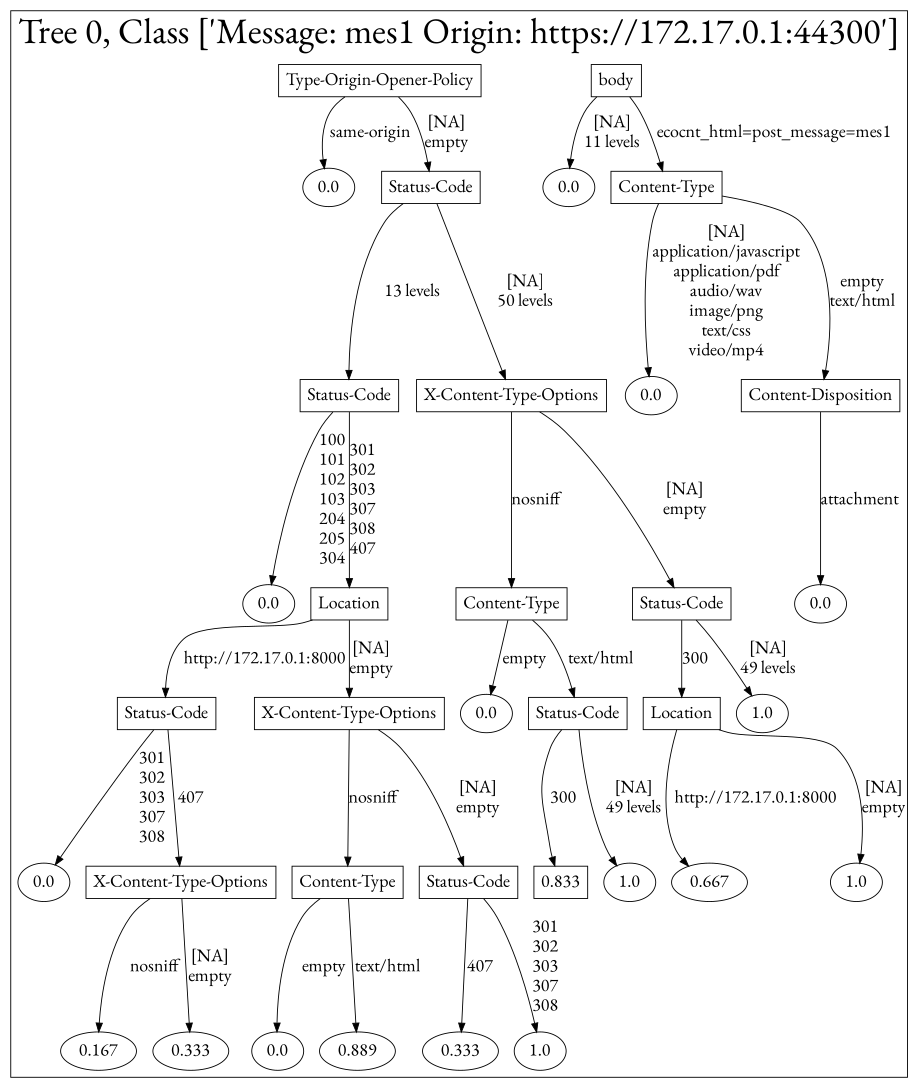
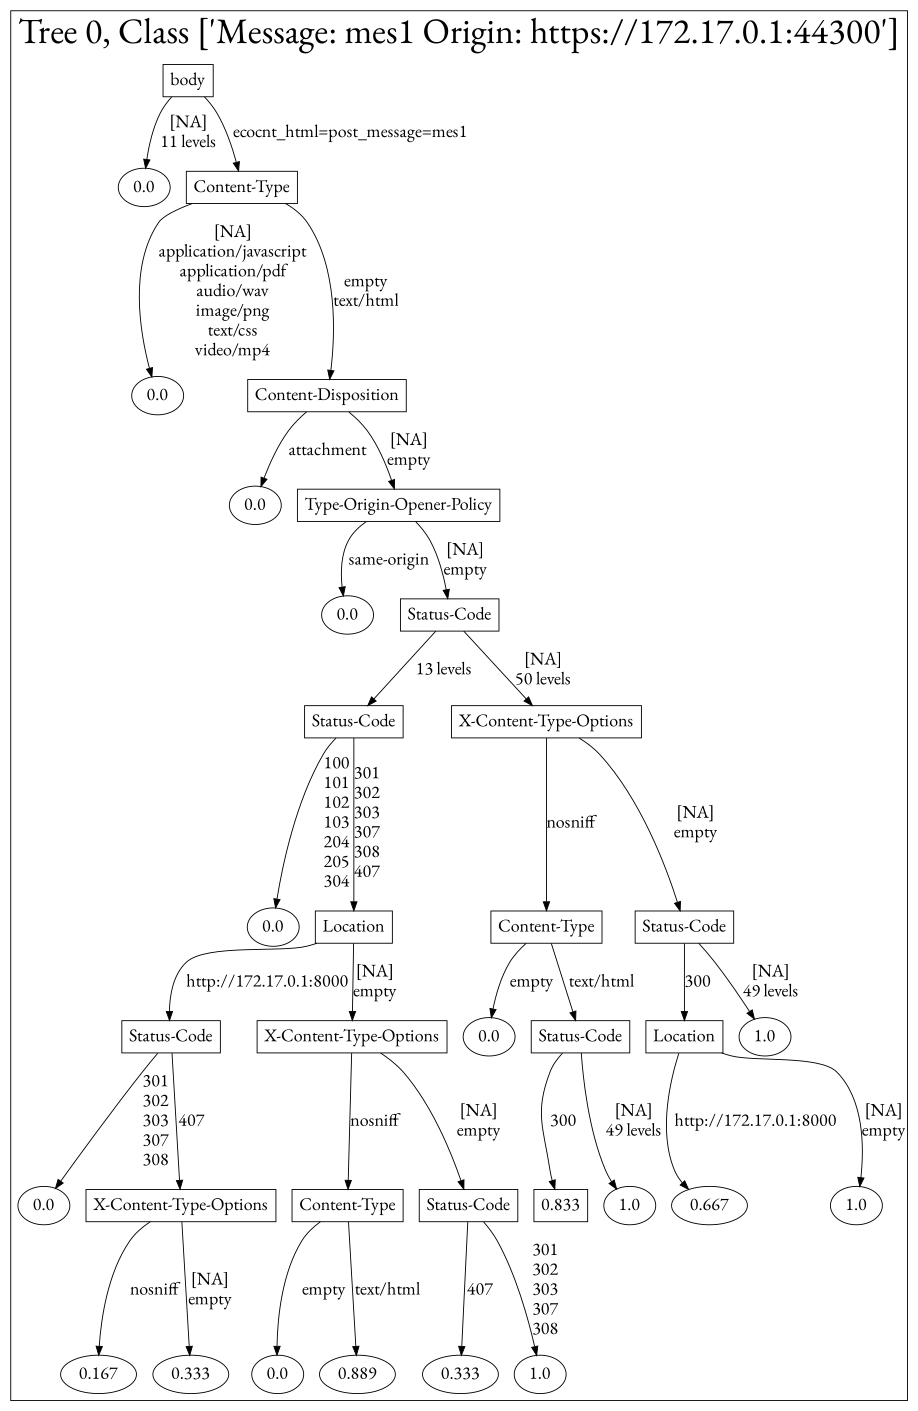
edge "Content-Disposition" -> "Type-Origin-Opener-Policy": added, label "[NA] empty"
